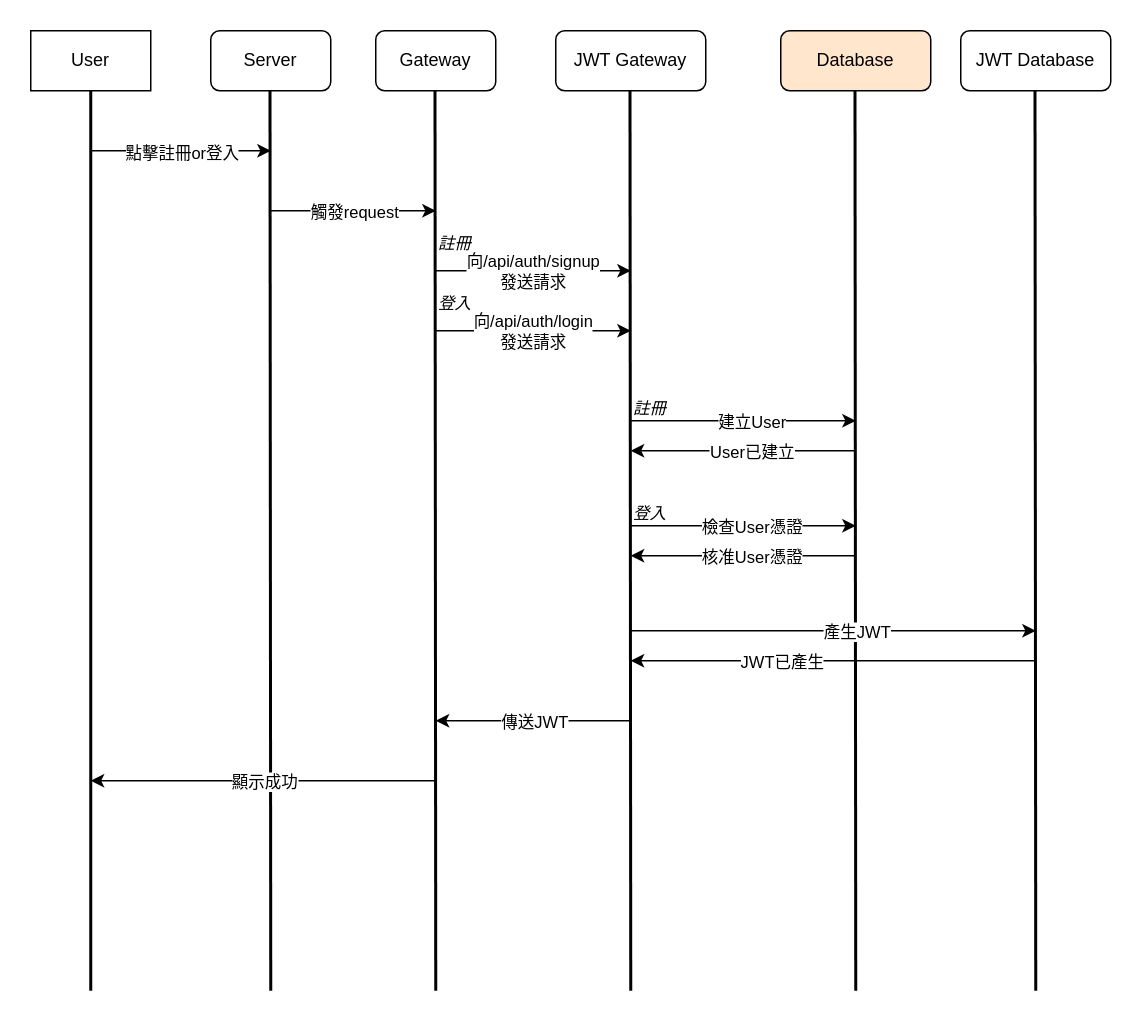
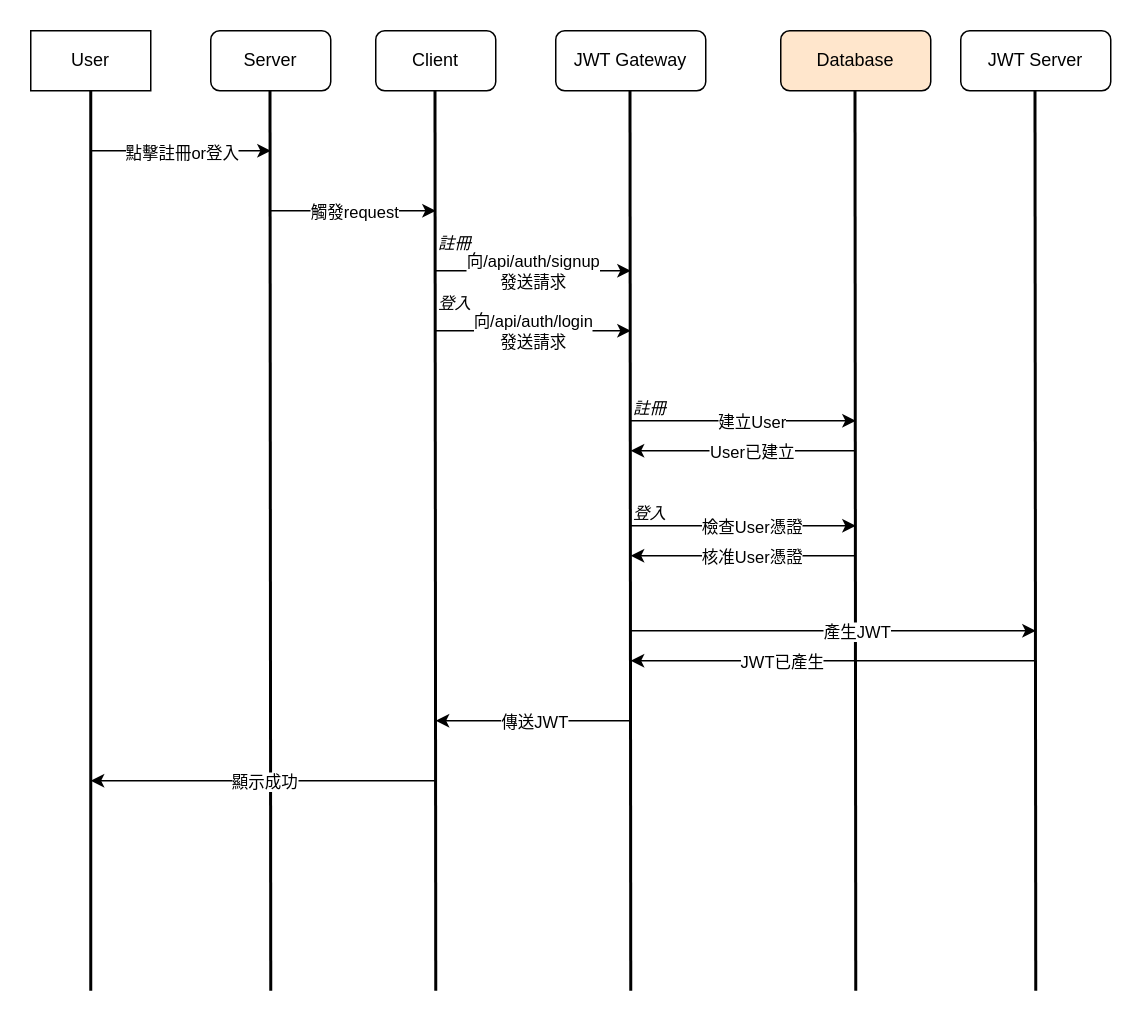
node "Gateway": label "Gateway" -> "Client"
node "JWT Database": label "JWT Database" -> "JWT Server"
